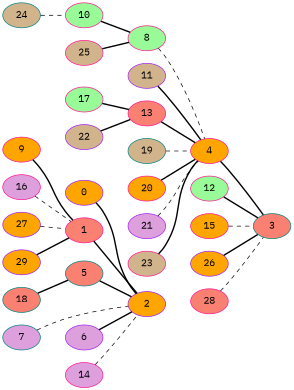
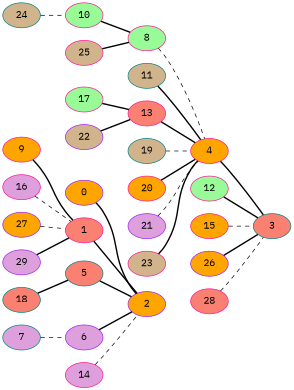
node "11": color purple -> teal
node "29": fillcolor orange -> plum
edge "2" -- "7": now "6" -- "7"
